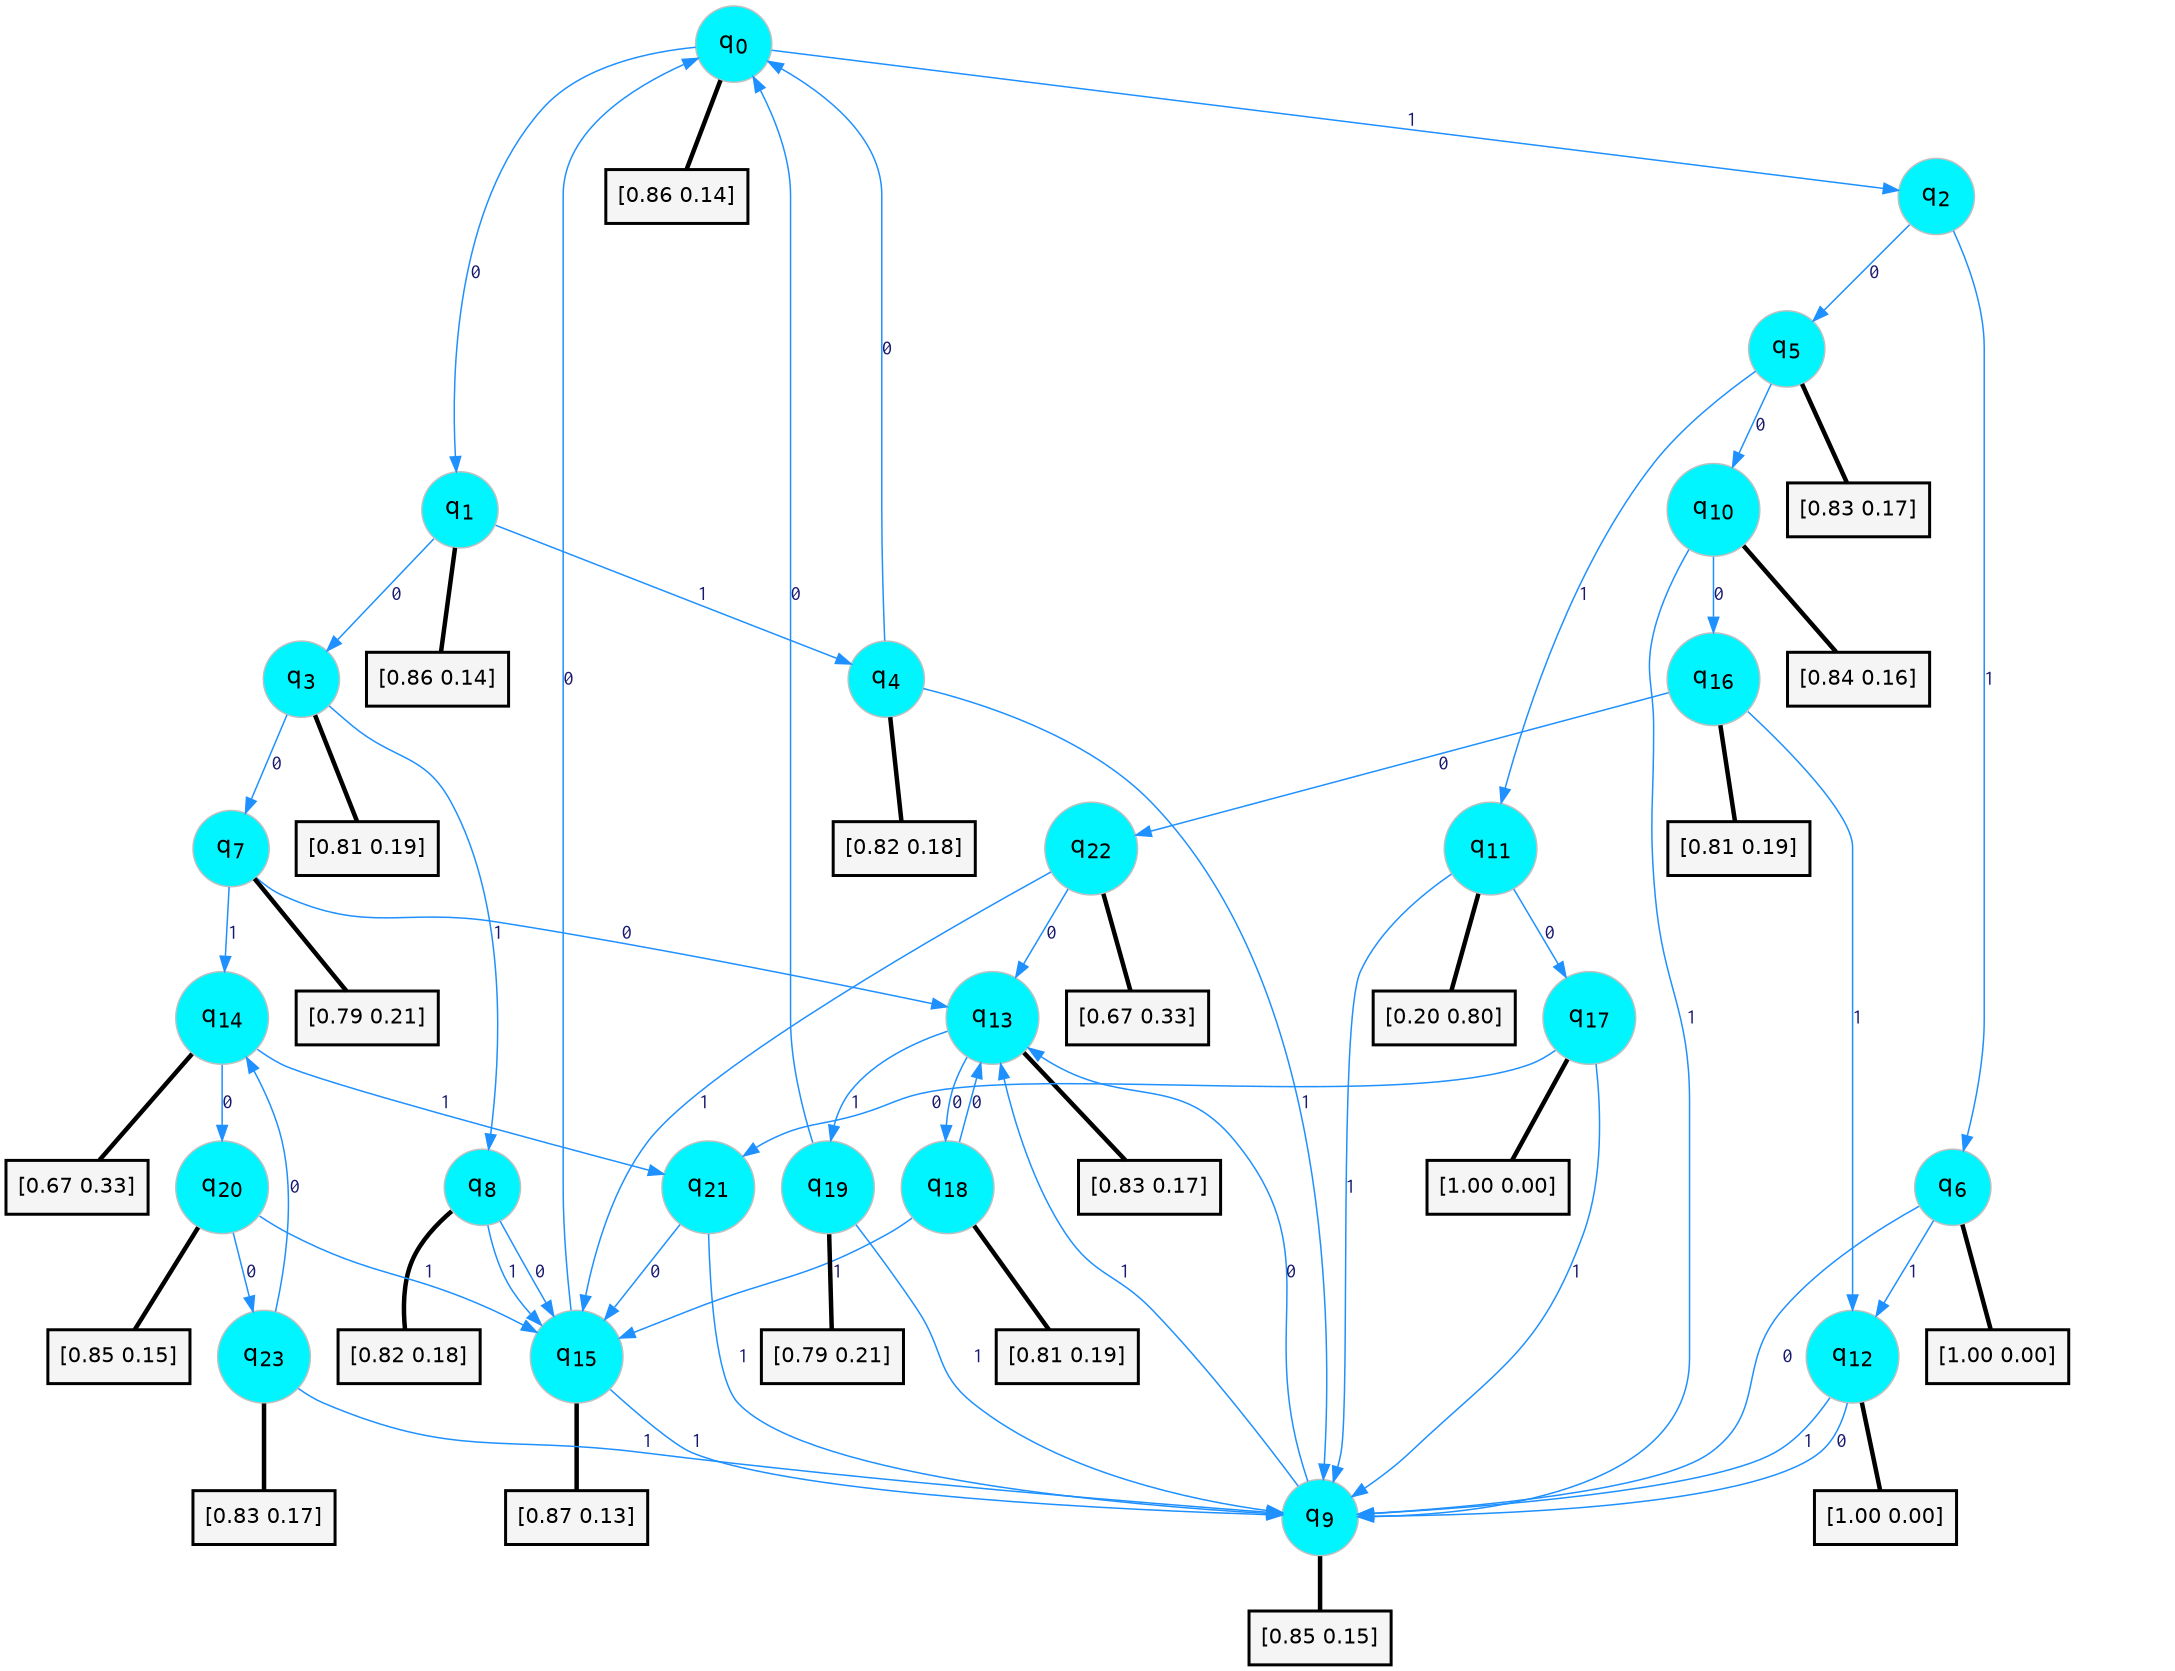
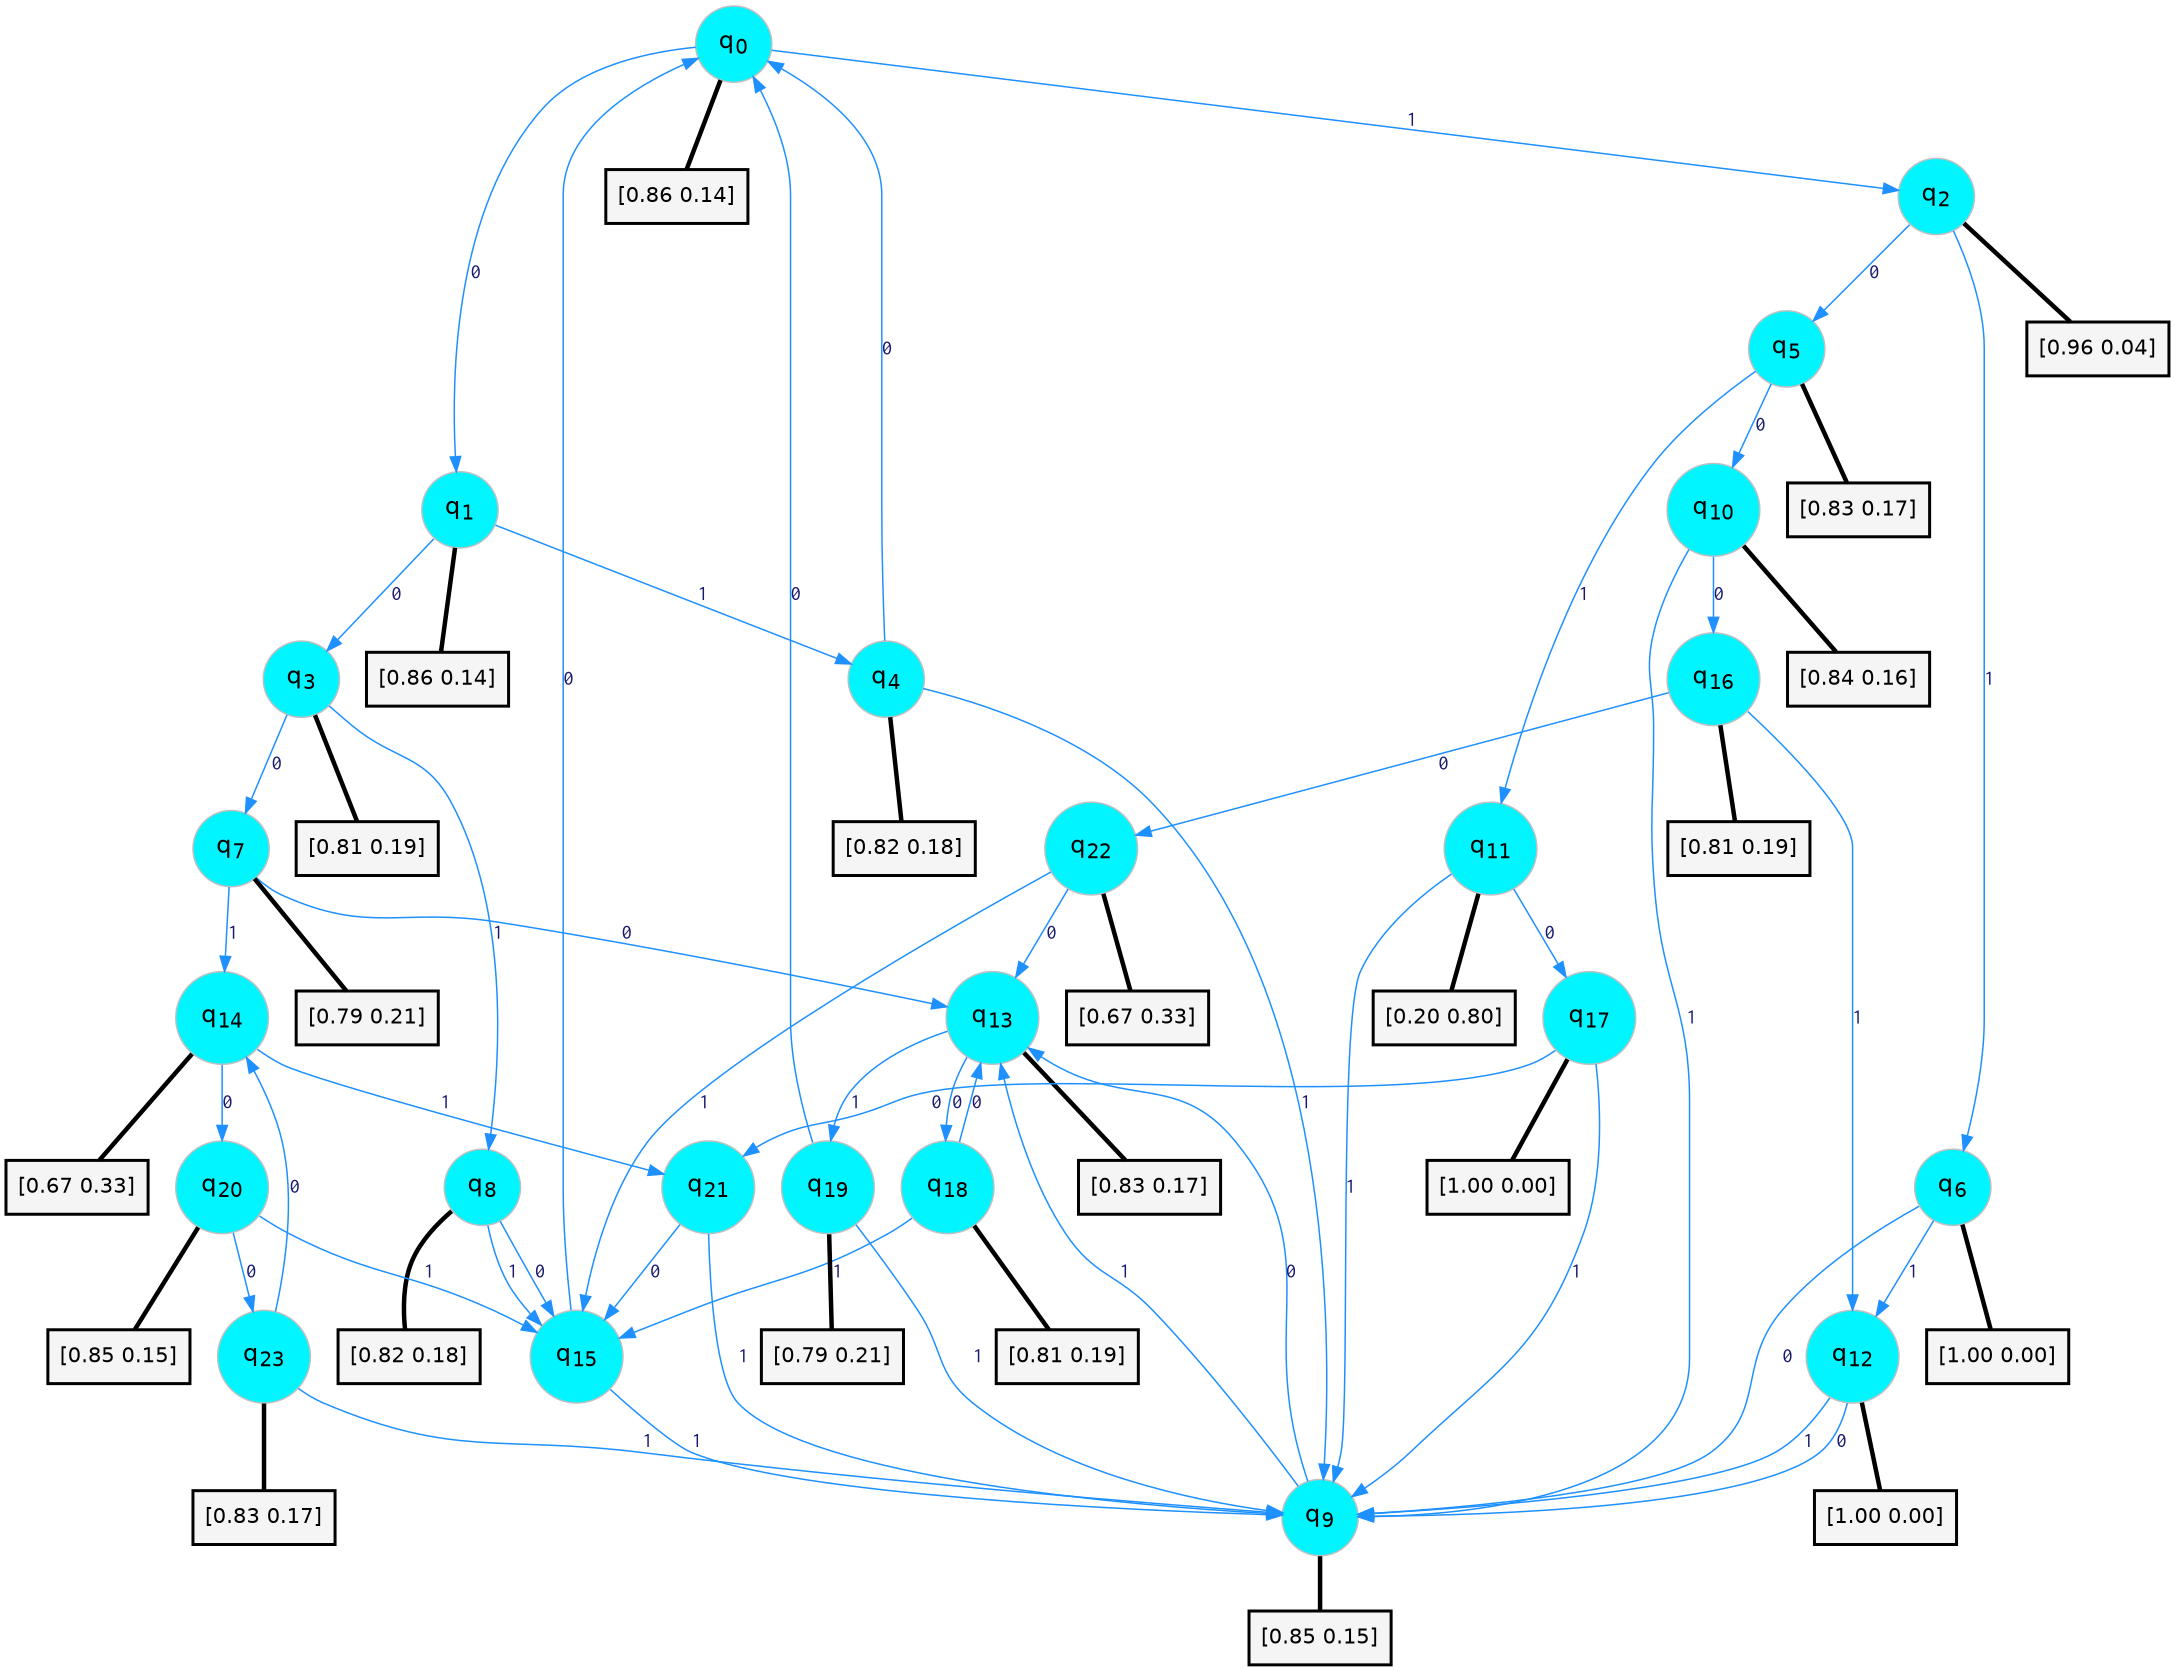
node "[0.96 0.04]": added
node "[0.87 0.13]": removed
